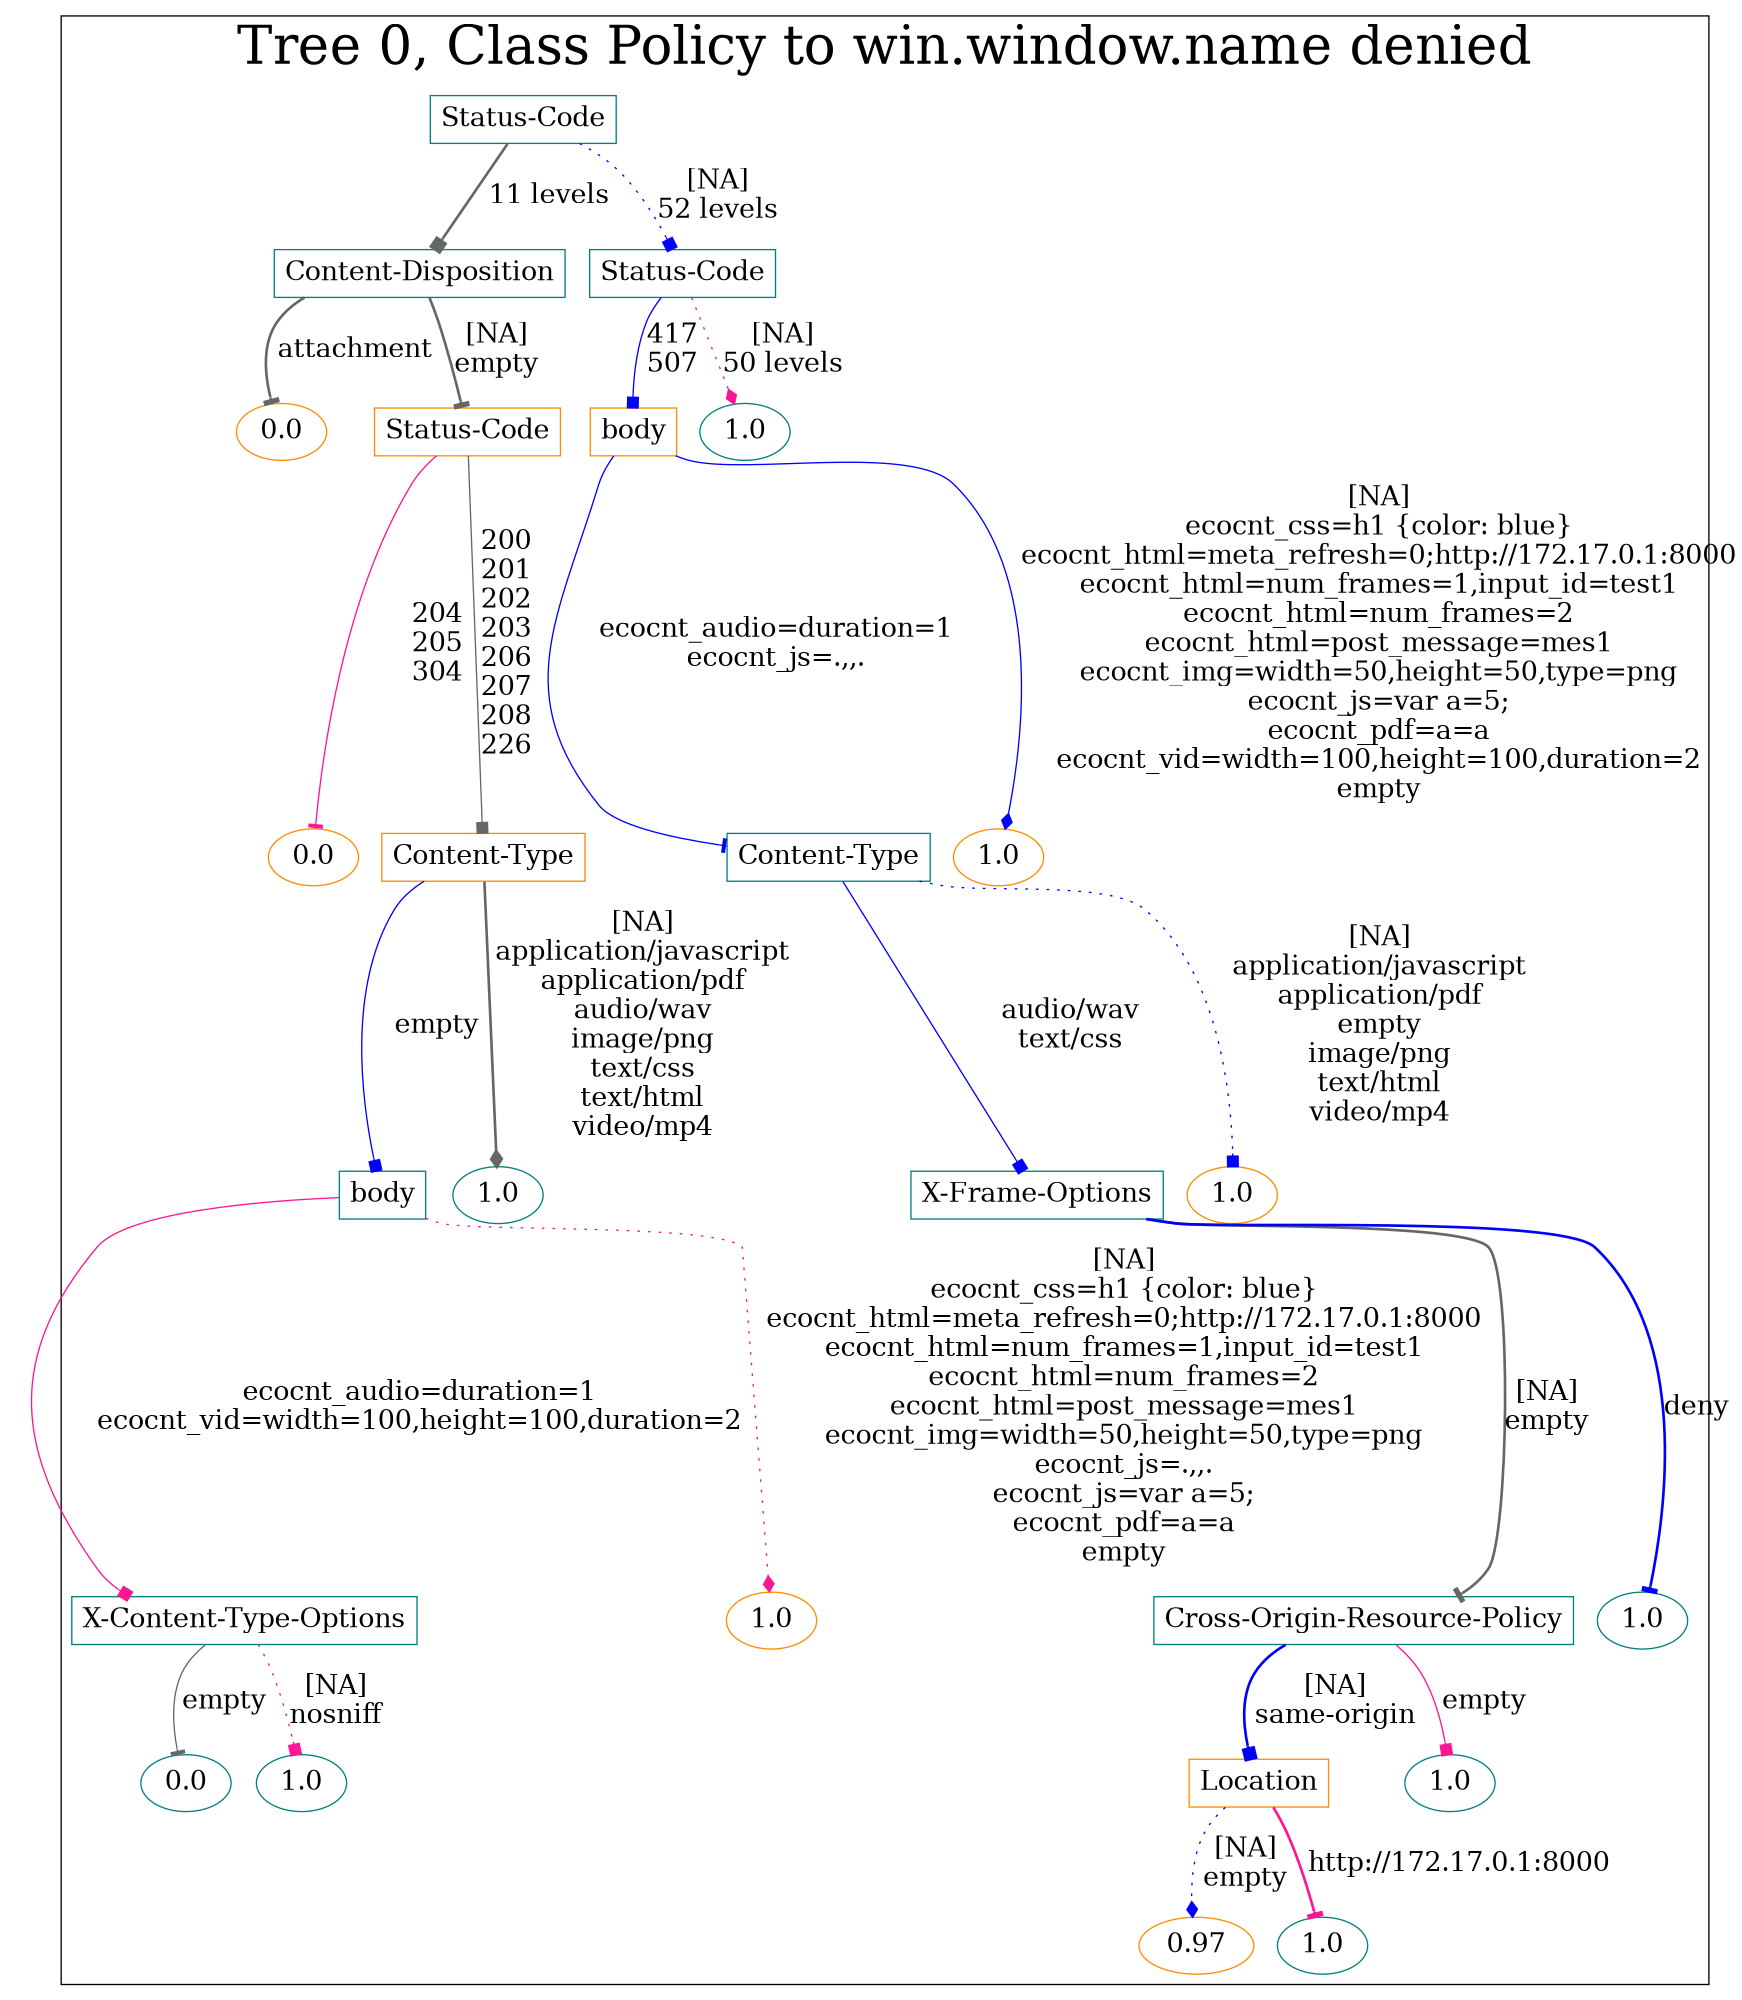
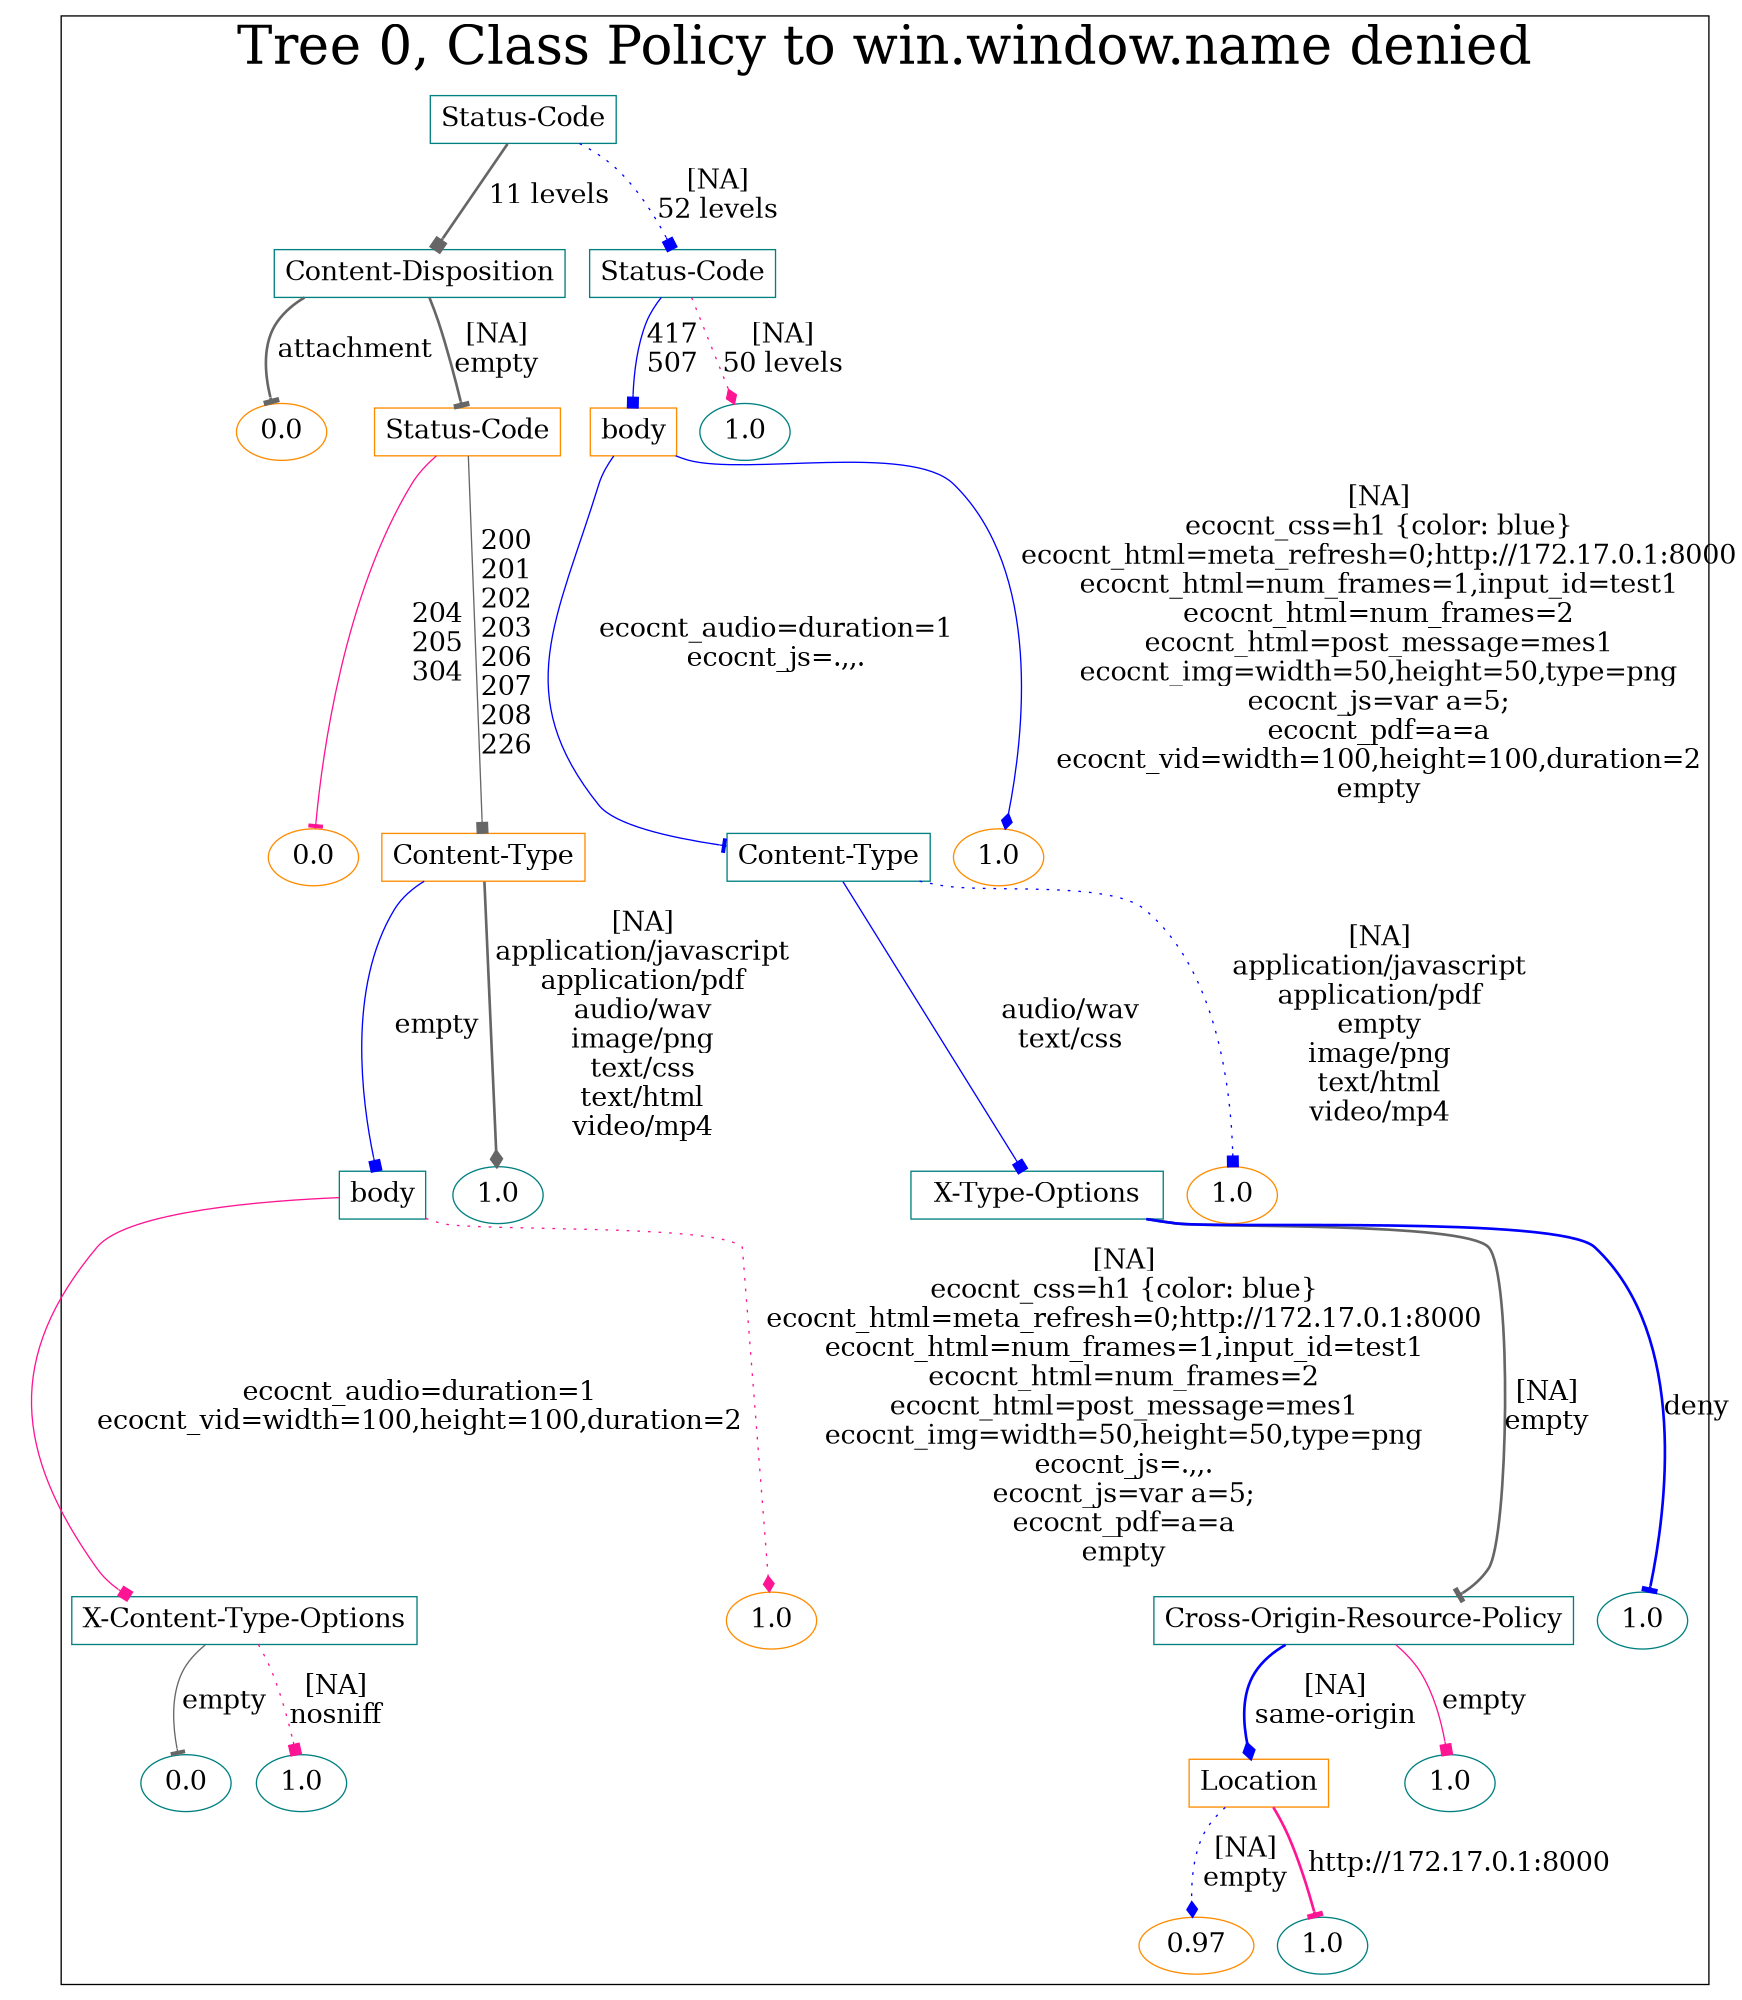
node "X-Frame-Options": label "X-Frame-Options" -> "X-Type-Options"
edge "Cross-Origin-Resource-Policy" -> "Location": arrowhead box -> diamond
